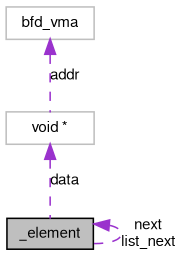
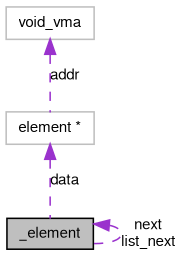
node "bfd_vma": label "bfd_vma" -> "void_vma"
node "void *": label "void *" -> "element *"
